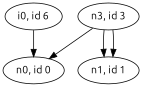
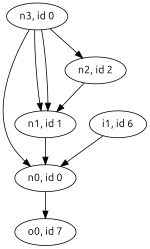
node "i0, id 6": label "i0, id 6" -> "i1, id 6"
node "n3, id 3": label "n3, id 3" -> "n3, id 0"
node "n2, id 2": added
edge "n1, id 1" -> "n0, id 0": added
node "o0, id 7": added
